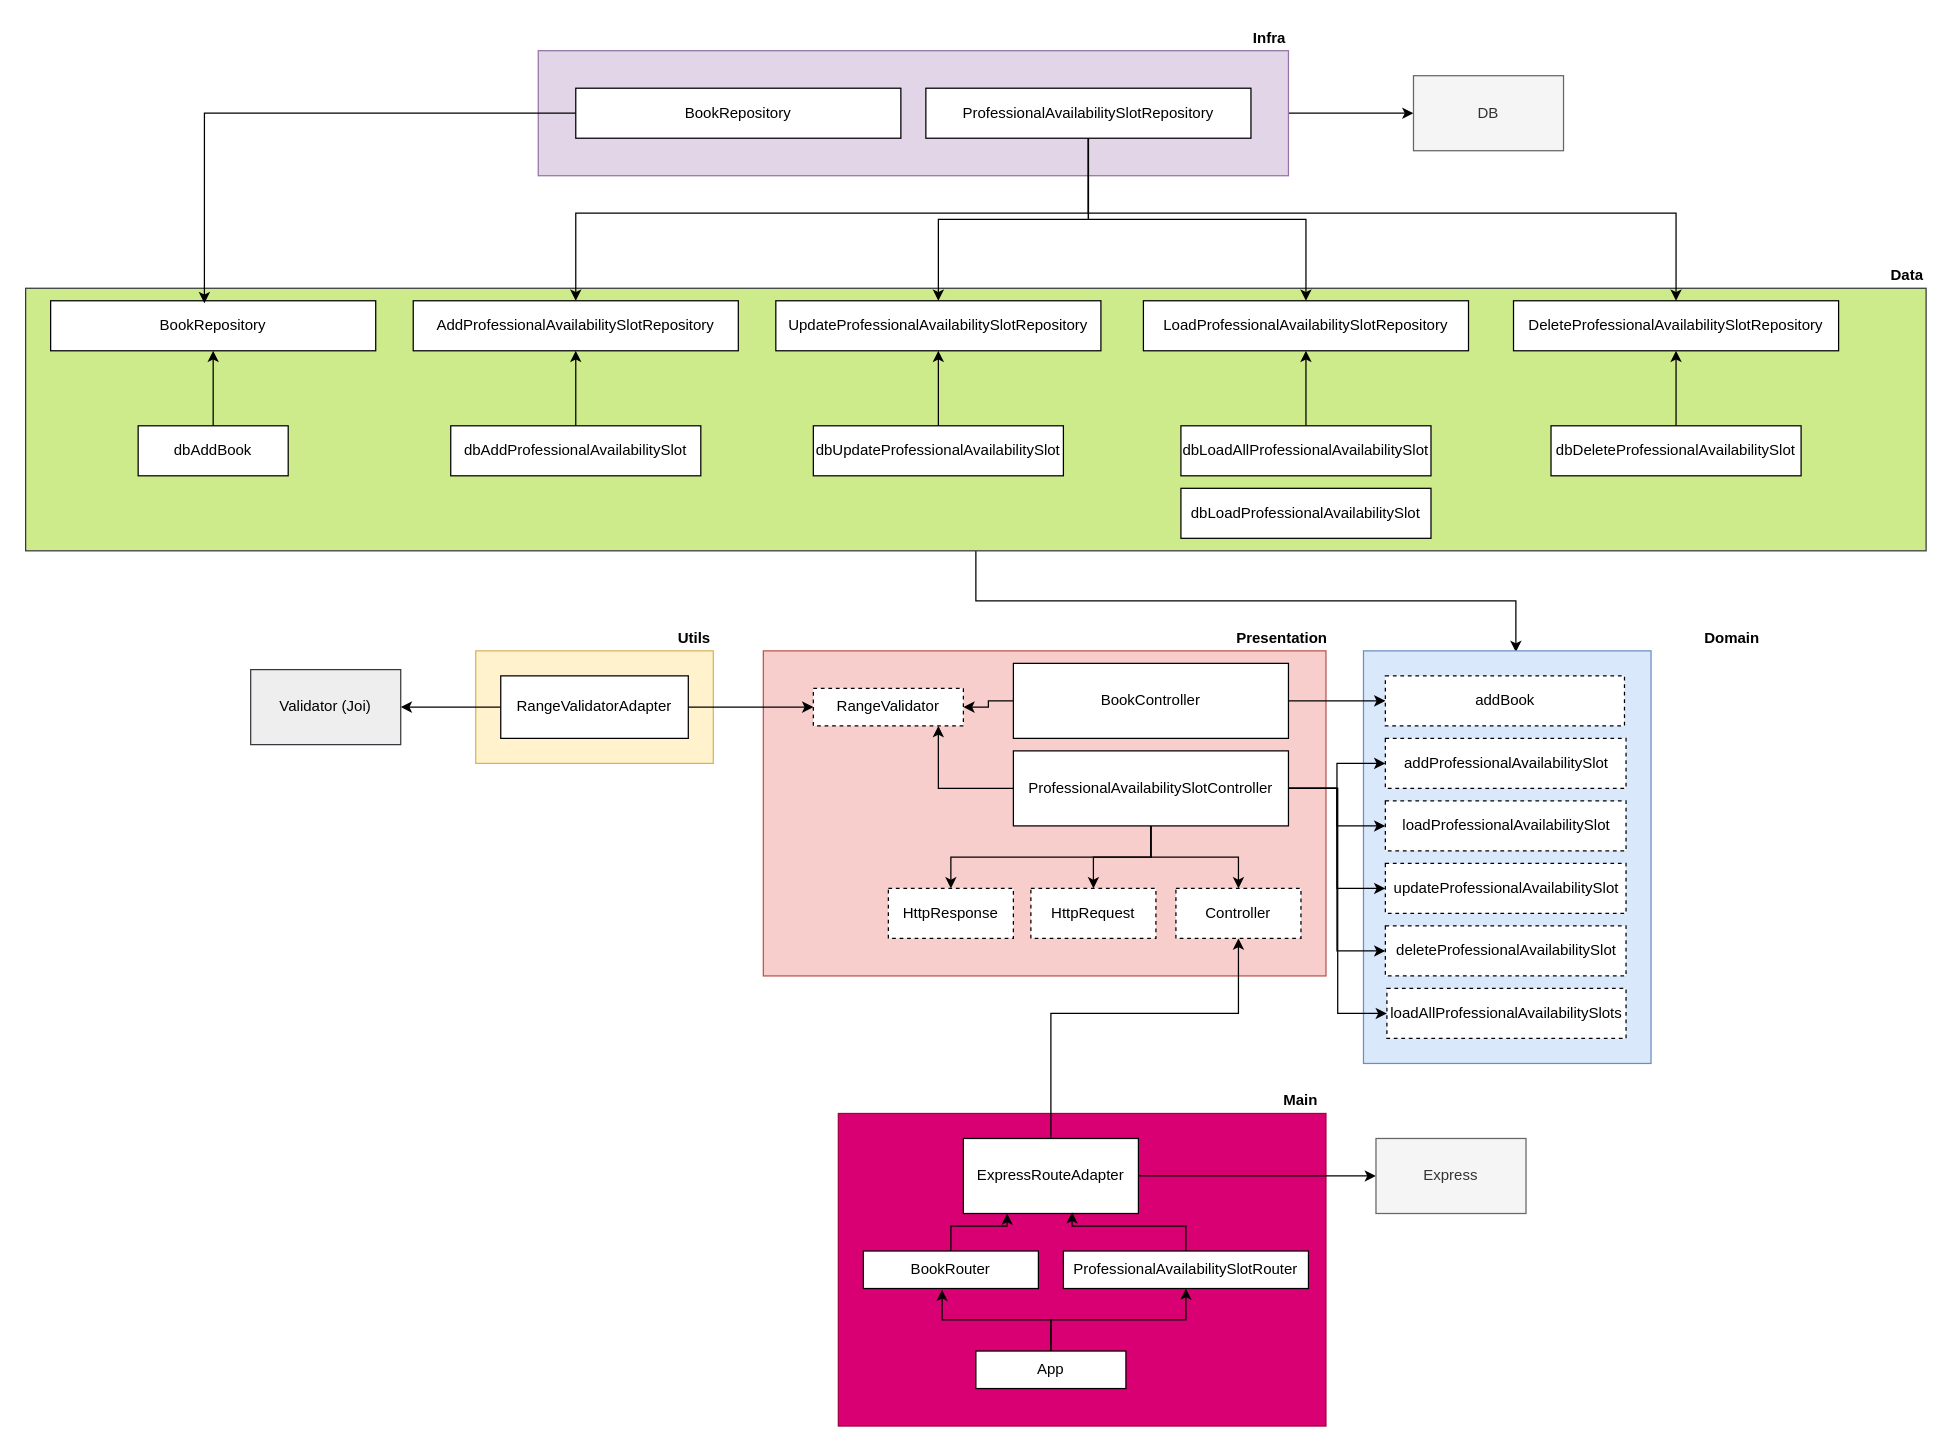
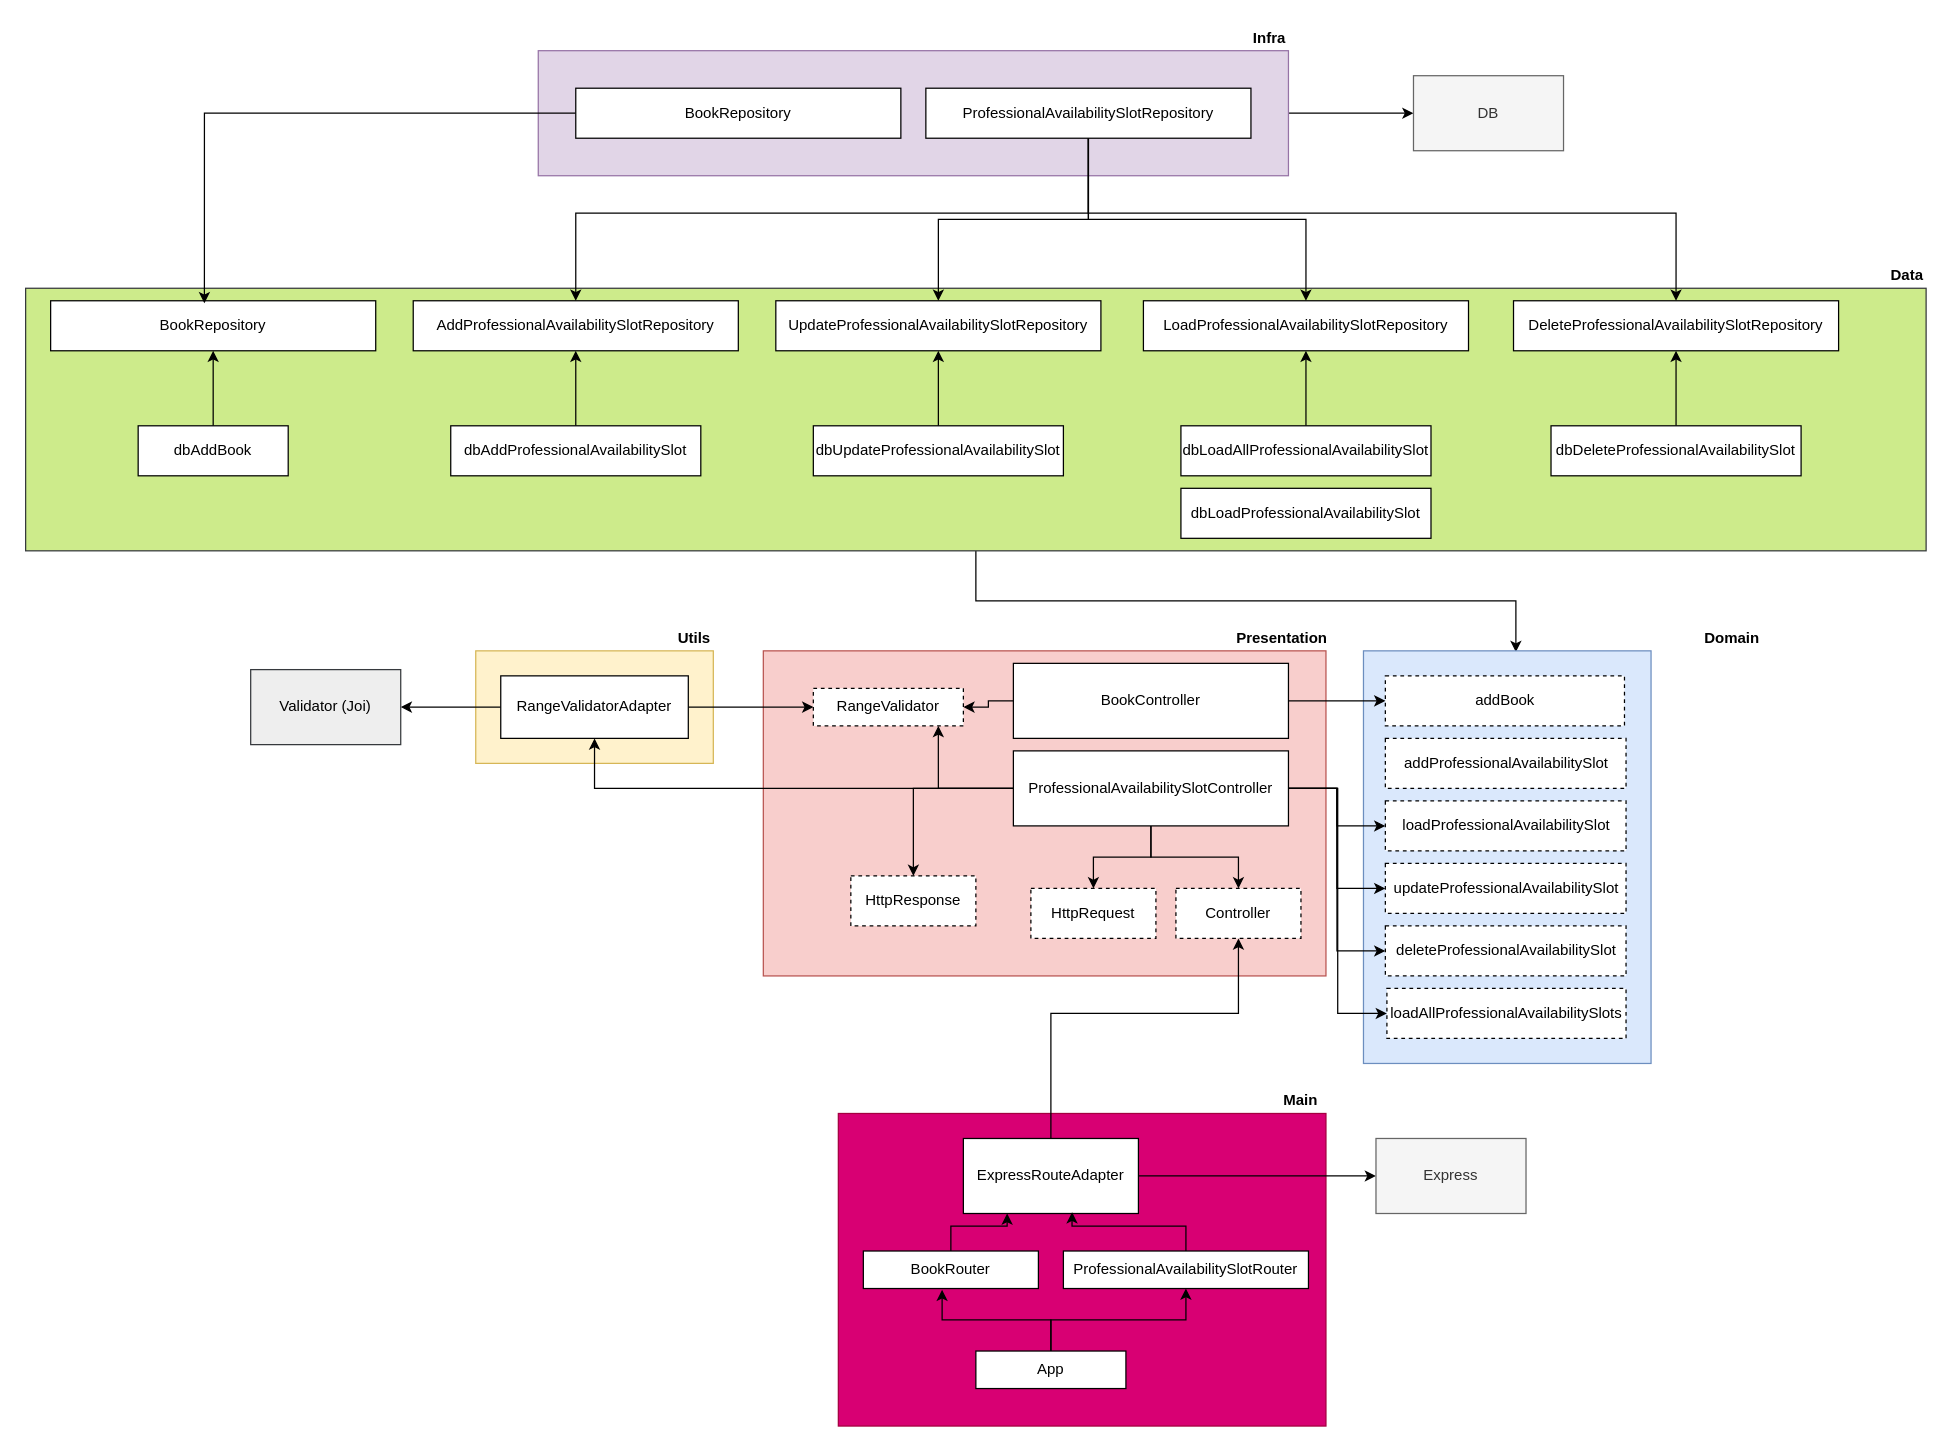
edge "ProfessionalAvailabilitySlotController" -> "addProfessionalAvailabilitySlot": now "ProfessionalAvailabilitySlotController" -> "RangeValidatorAdapter"
node "HttpResponse": moved (951, 913) -> (913, 901)
